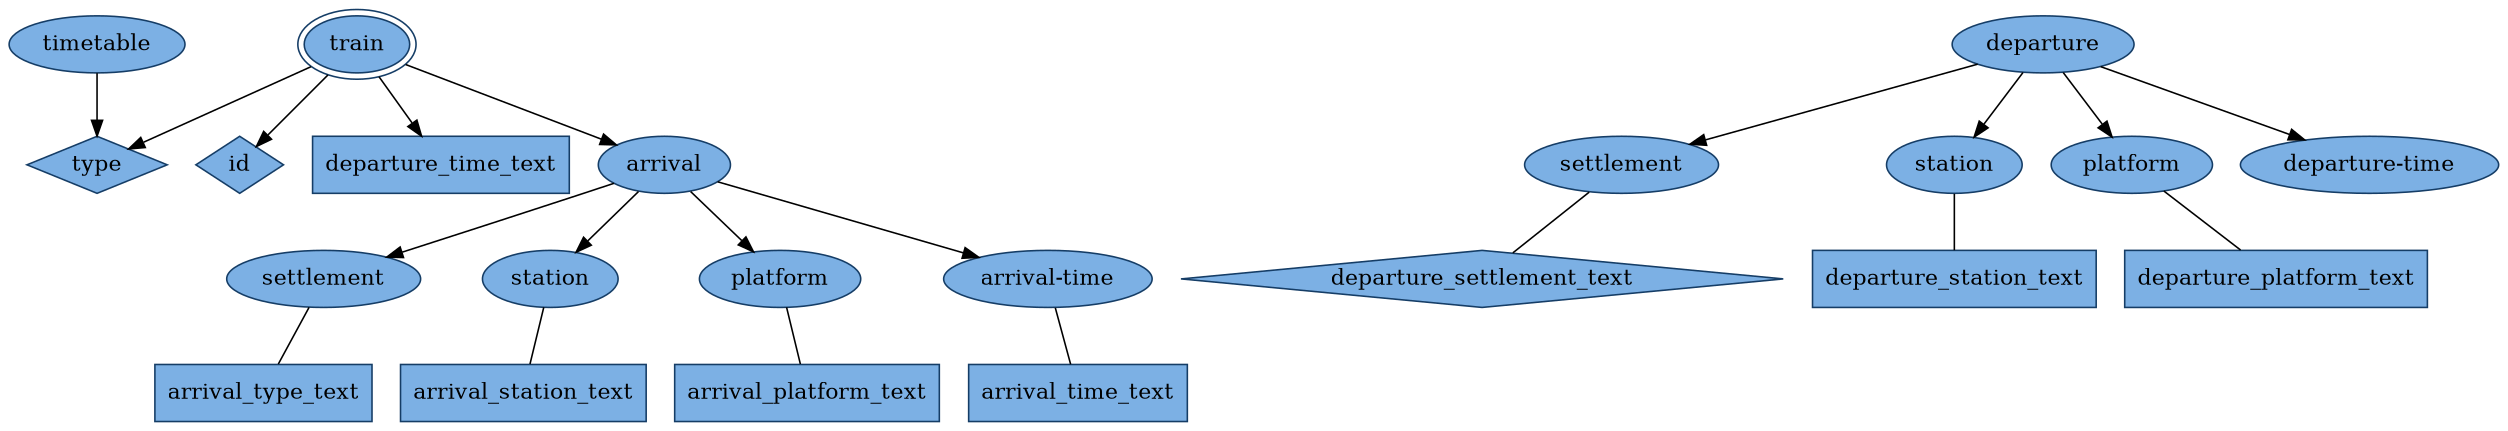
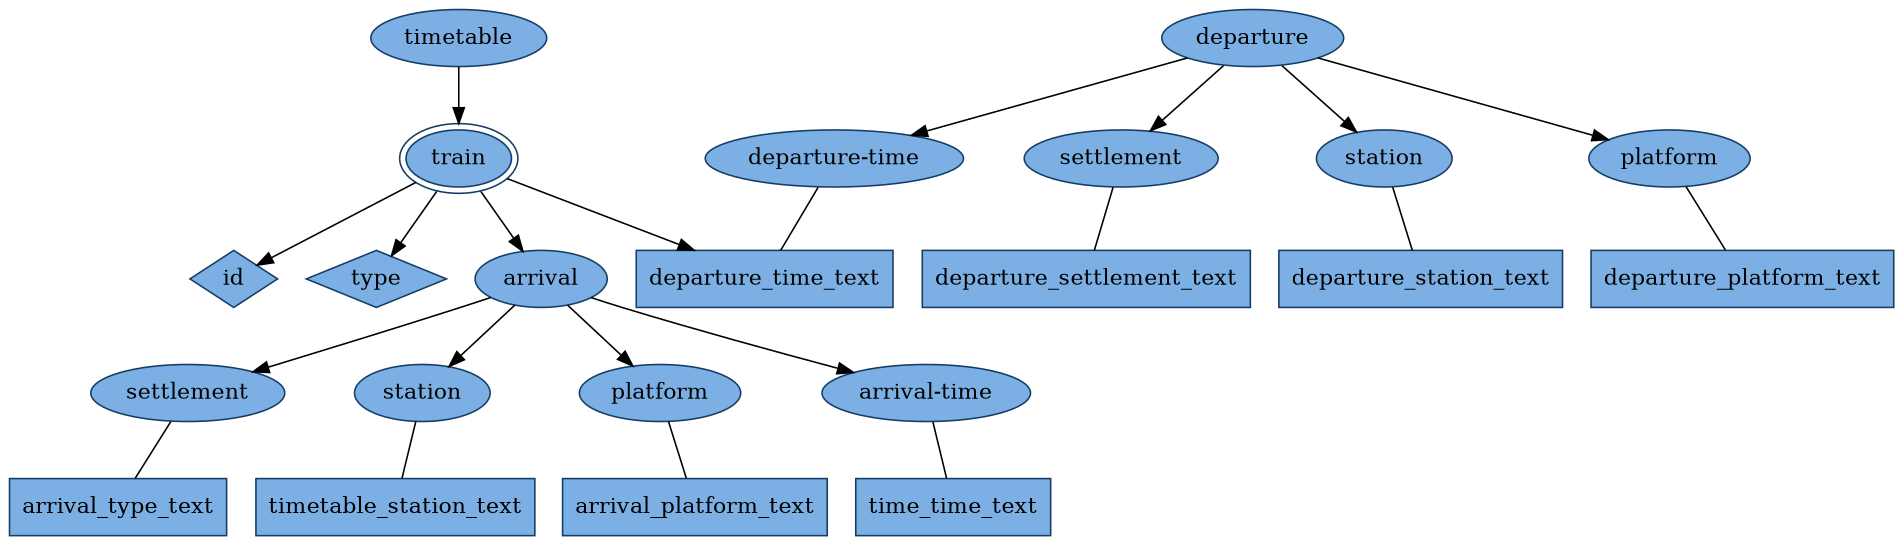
edge "timetable" -> "type": now "timetable" -> "train"
edge "departure-time" -- "departure_time_text": added
node "departure_settlement_text": shape diamond -> box
node "arrival_station_text": label "arrival_station_text" -> "timetable_station_text"
node "arrival_time_text": label "arrival_time_text" -> "time_time_text"
